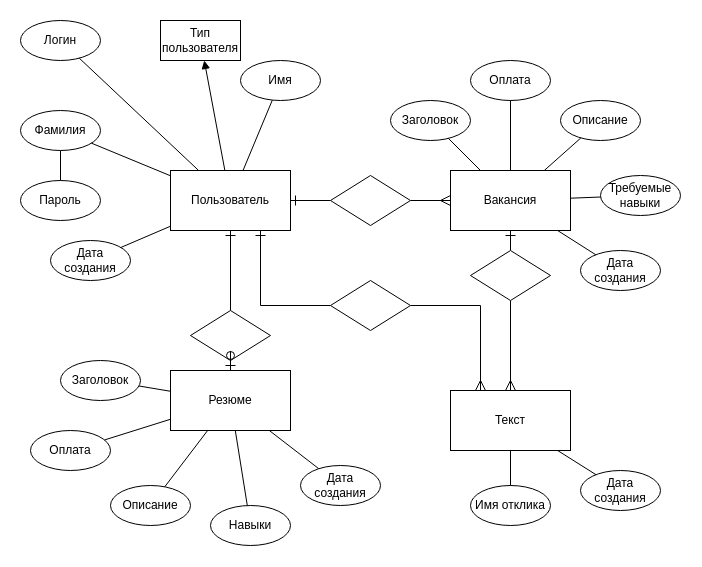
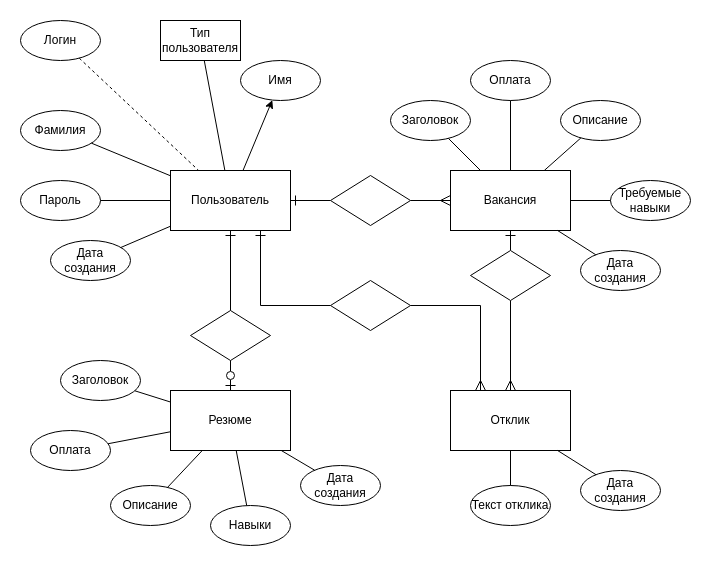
edge "Пользователь" -> "Тип пользователя": arrowhead block -> none
edge "Имя" -- "Пользователь": arrowhead none -> classic
edge "Логин" -- "Пользователь": style solid -> dashed
edge "Фамилия" -- "Пароль": now "Пользователь" -- "Пароль"
node "Требуемые навыки": moved (641, 196) -> (651, 201)
node "Резюме": moved (231, 401) -> (231, 421)
node "Текст": label "Текст" -> "Отклик"
node "Имя отклика": label "Имя отклика" -> "Текст отклика"
